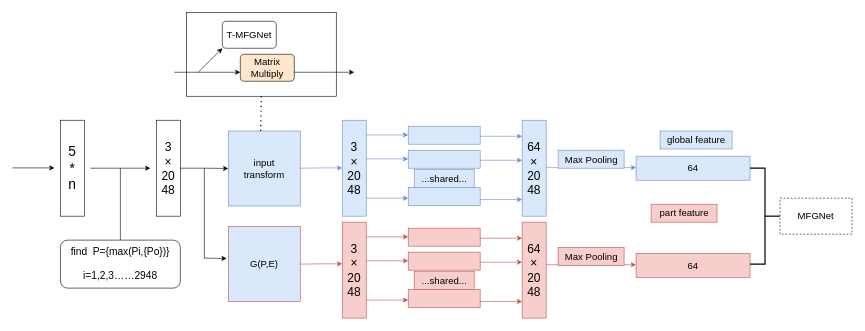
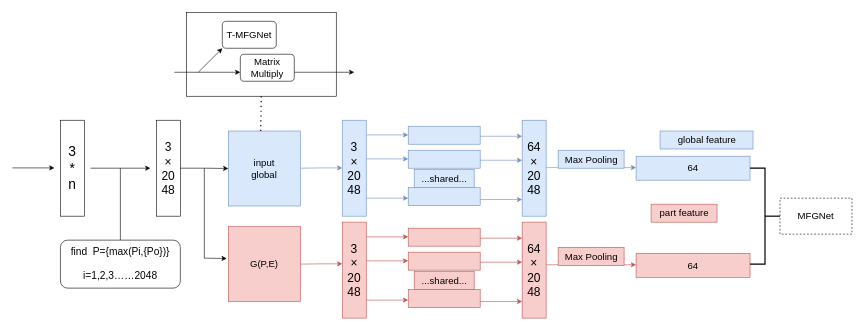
node "Matrix Multiply": fillcolor #ffe6cc -> #ffffff
node "global feature": size 72x18 -> 93x18
node "5 * n": label "5 * n" -> "3 * n"
node "input transform": label "input transform" -> "input global"
node "find P={max(Pi,{Po})} i=1,2,3……2948": label "find P={max(Pi,{Po})} i=1,2,3……2948" -> "find P={max(Pi,{Po})} i=1,2,3……2048"
node "G(P,E)": fillcolor #dae8fc -> #f8cecc
